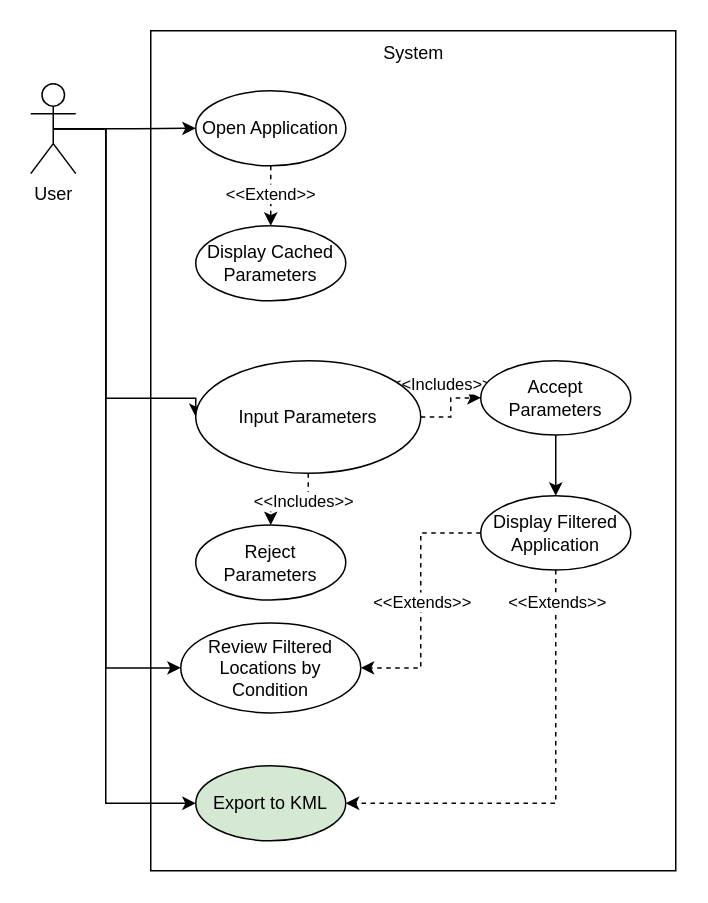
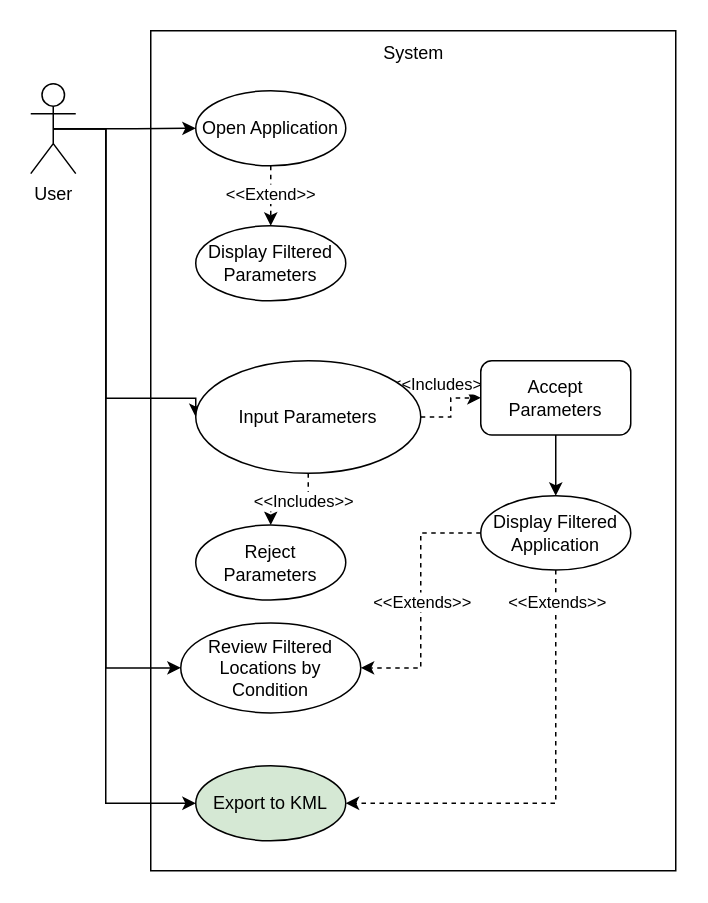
node "Display Cached Parameters": label "Display Cached Parameters" -> "Display Filtered Parameters"
node "Accept Parameters": shape ellipse -> rounded rectangle
